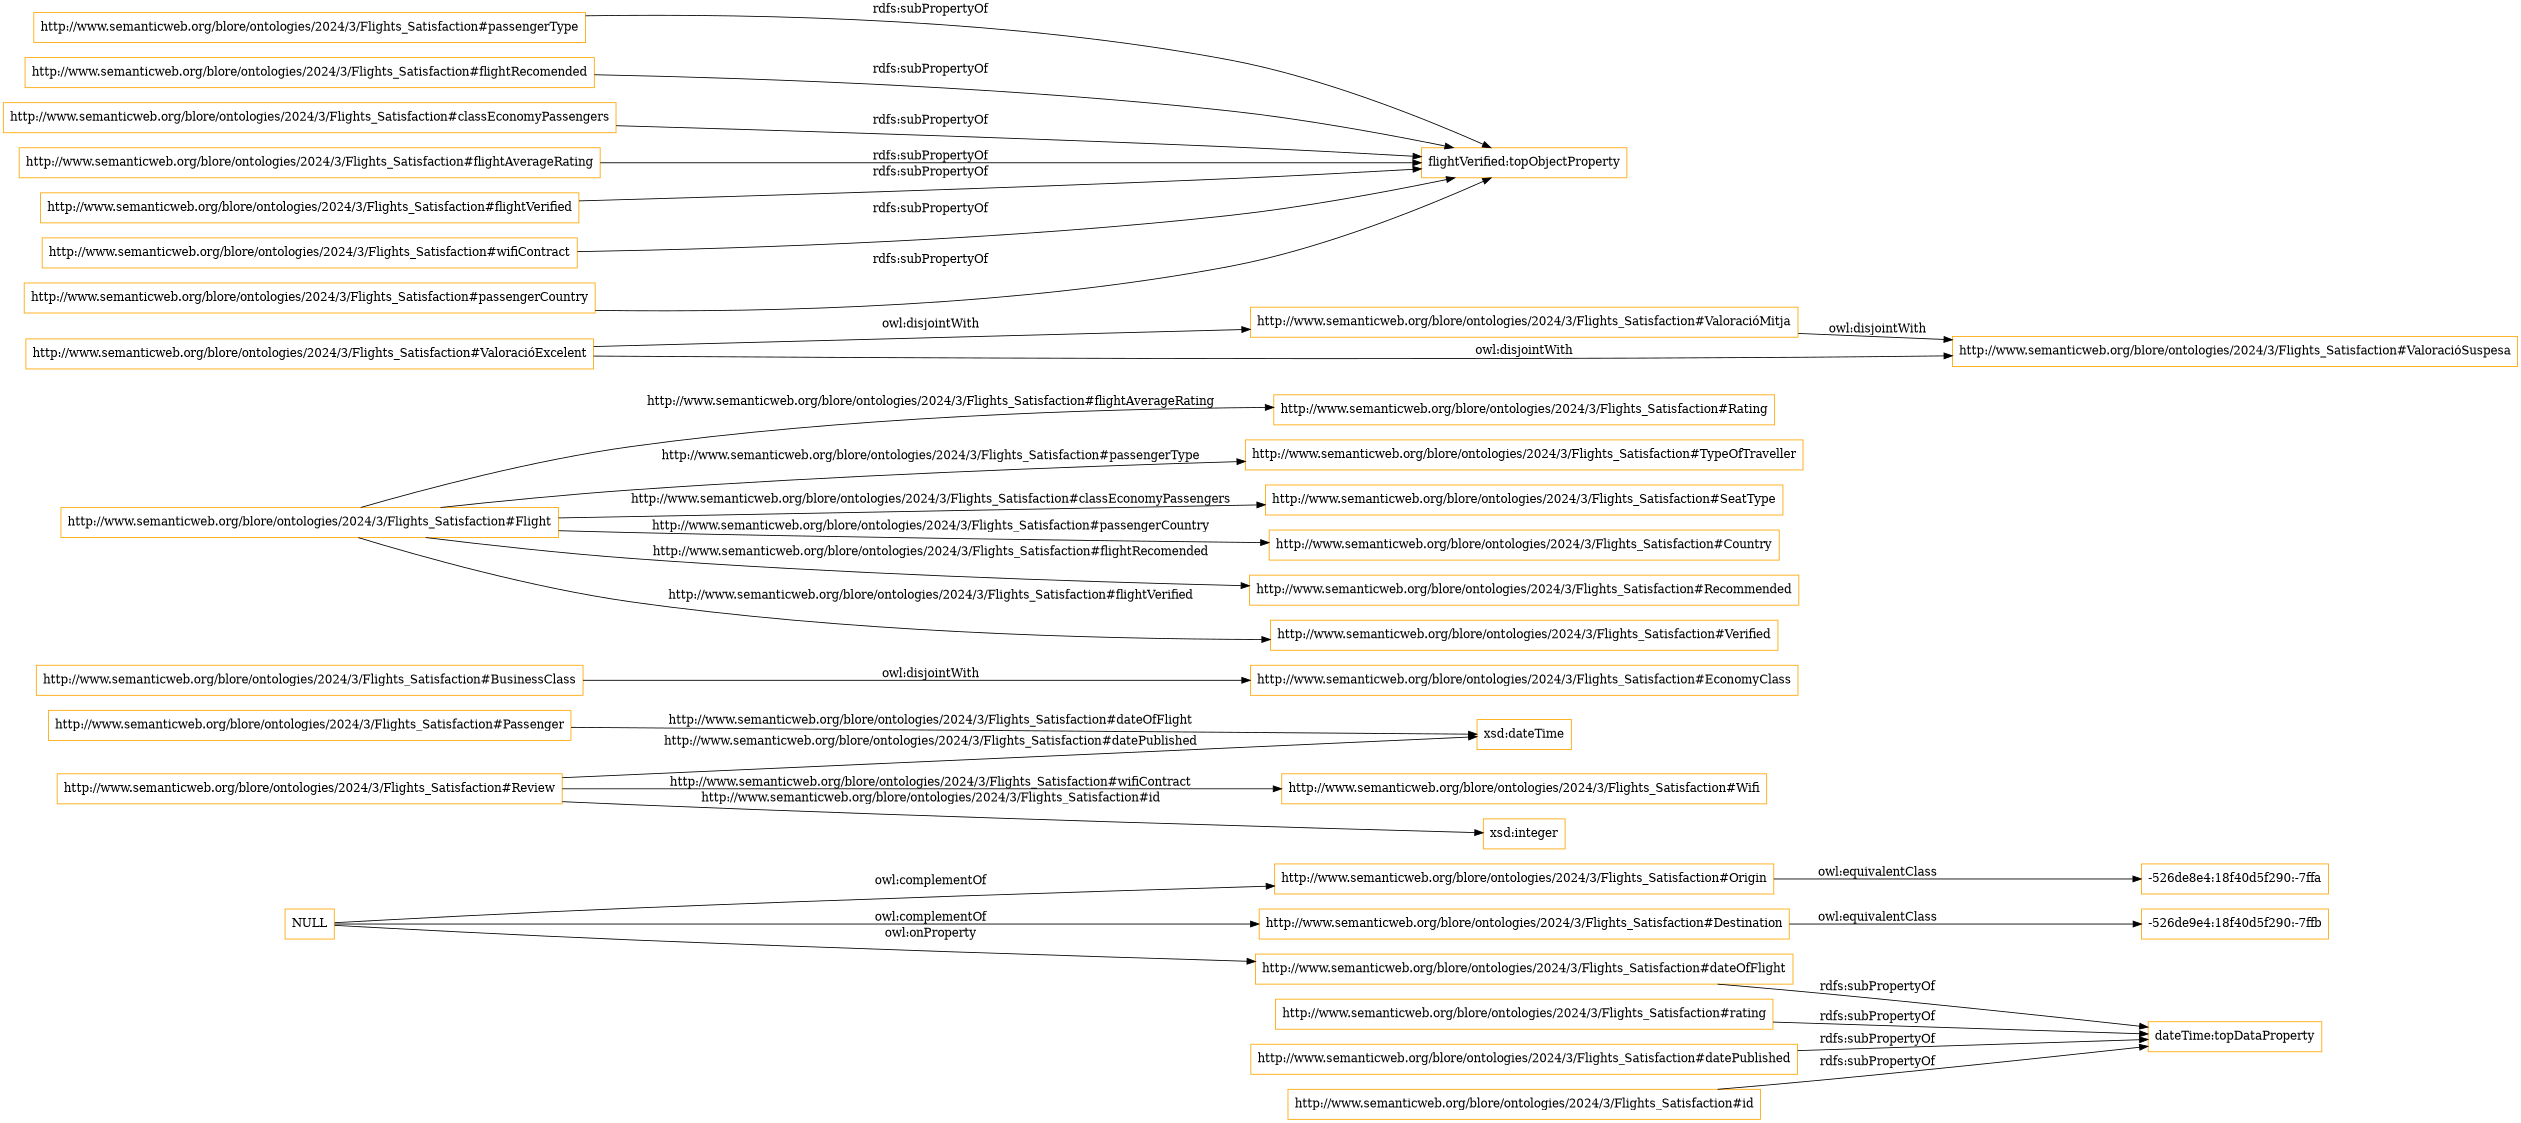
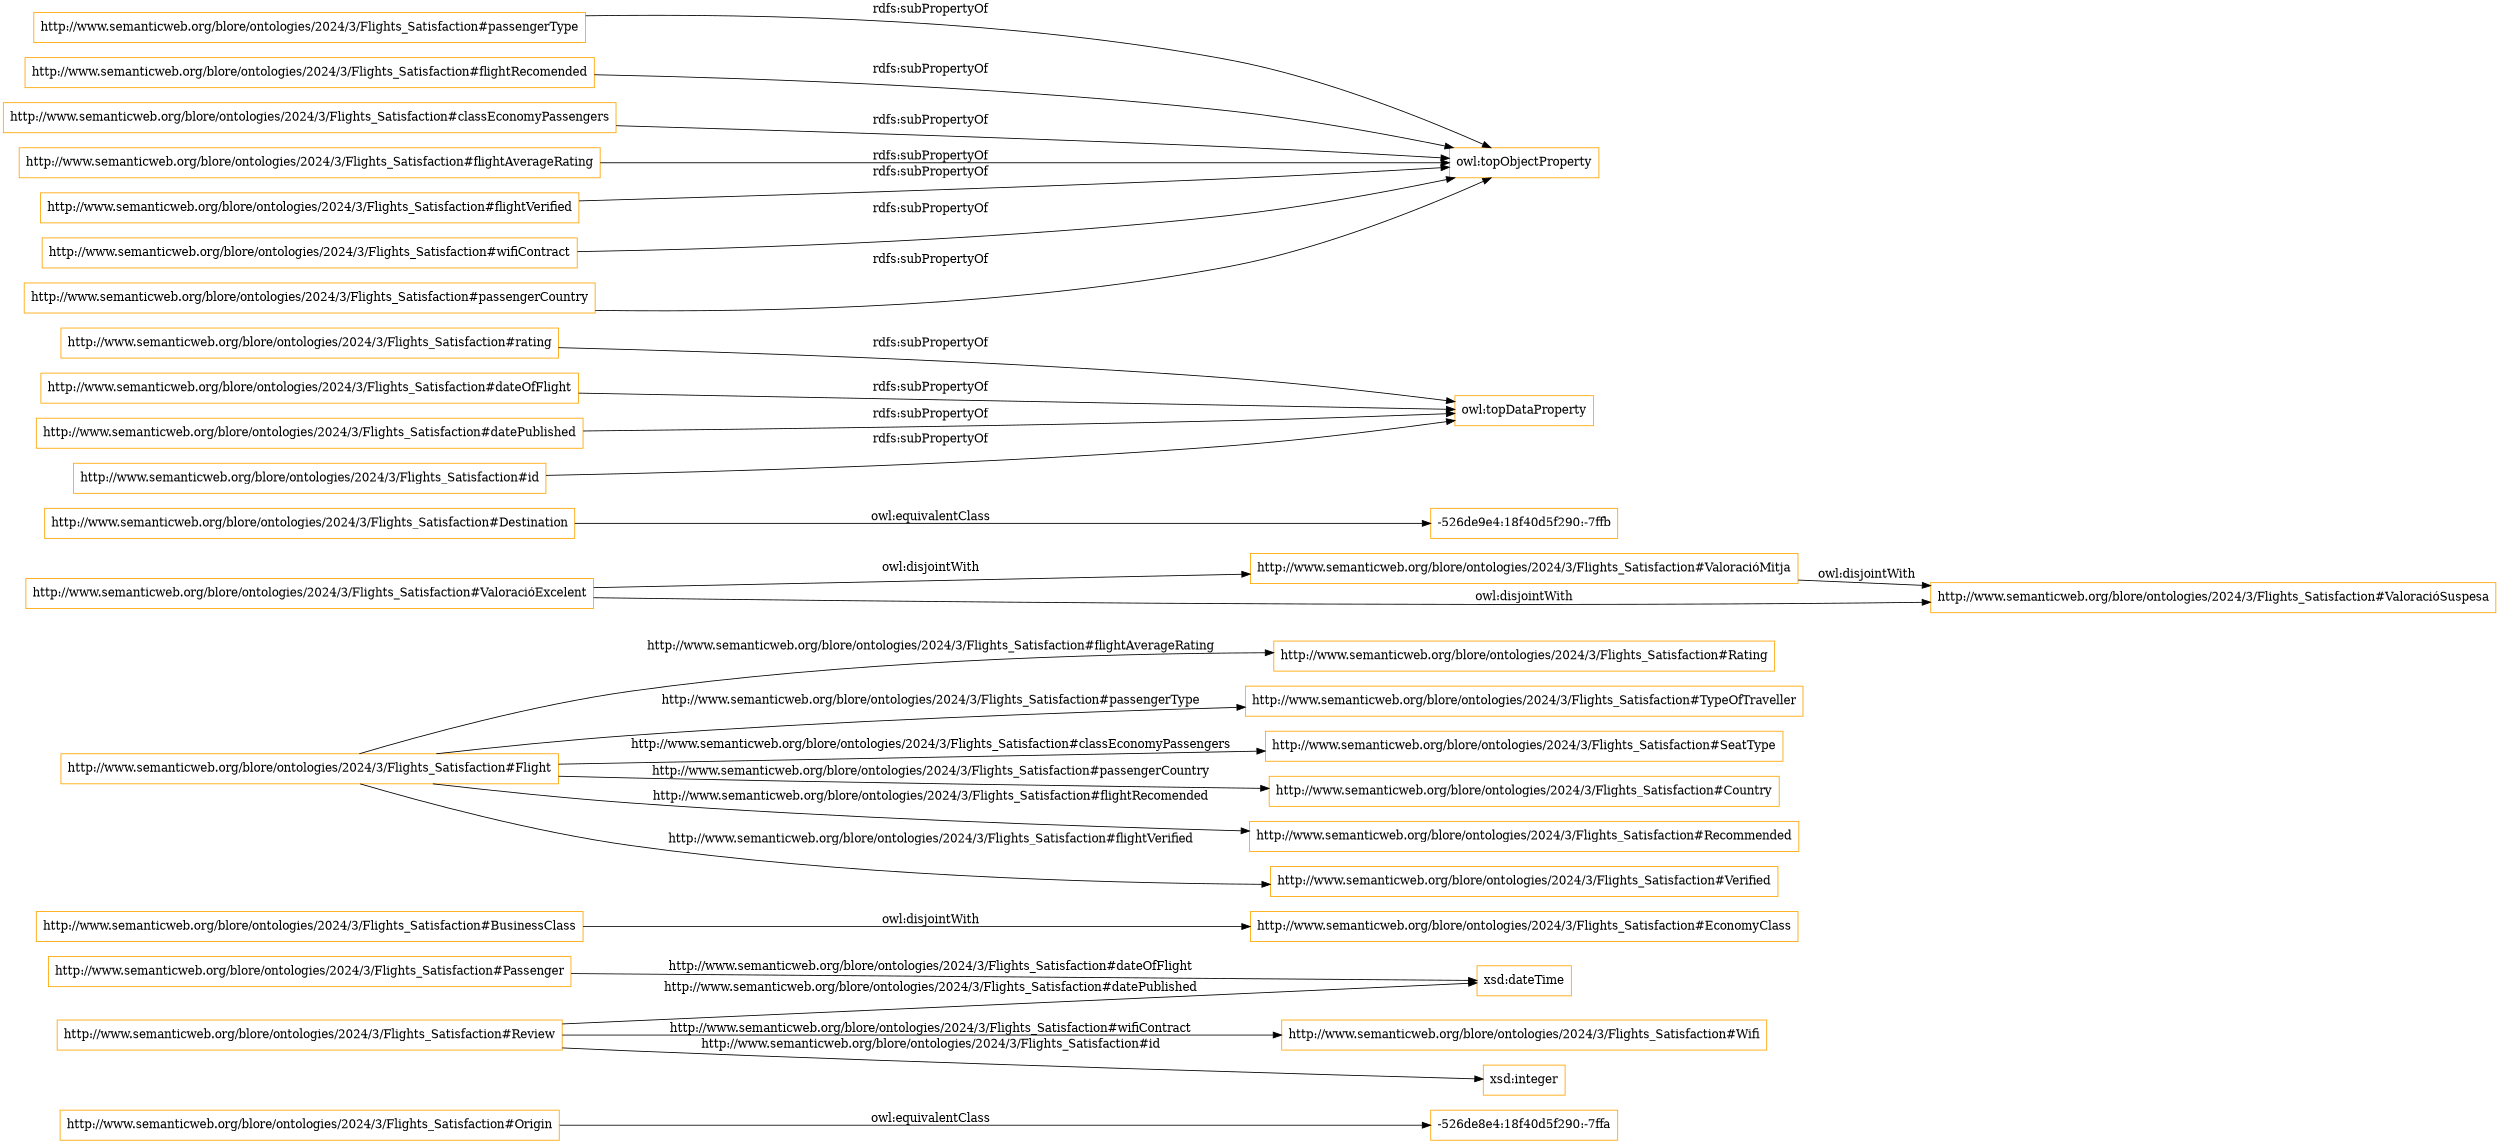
node "flightVerified:topObjectProperty": label "flightVerified:topObjectProperty" -> "owl:topObjectProperty"
node "NULL": removed
node "dateTime:topDataProperty": label "dateTime:topDataProperty" -> "owl:topDataProperty"
